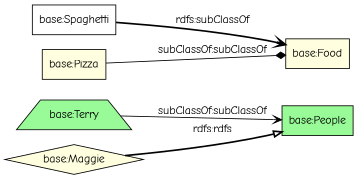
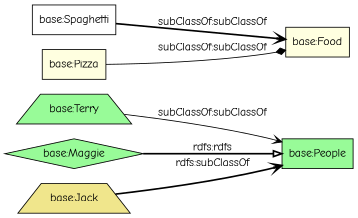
edge "base:Spaghetti" -> "base:Food": label "rdfs:subClassOf" -> "subClassOf:subClassOf"
node "base:Maggie": fillcolor lightyellow -> palegreen
node "base:Jack": added
